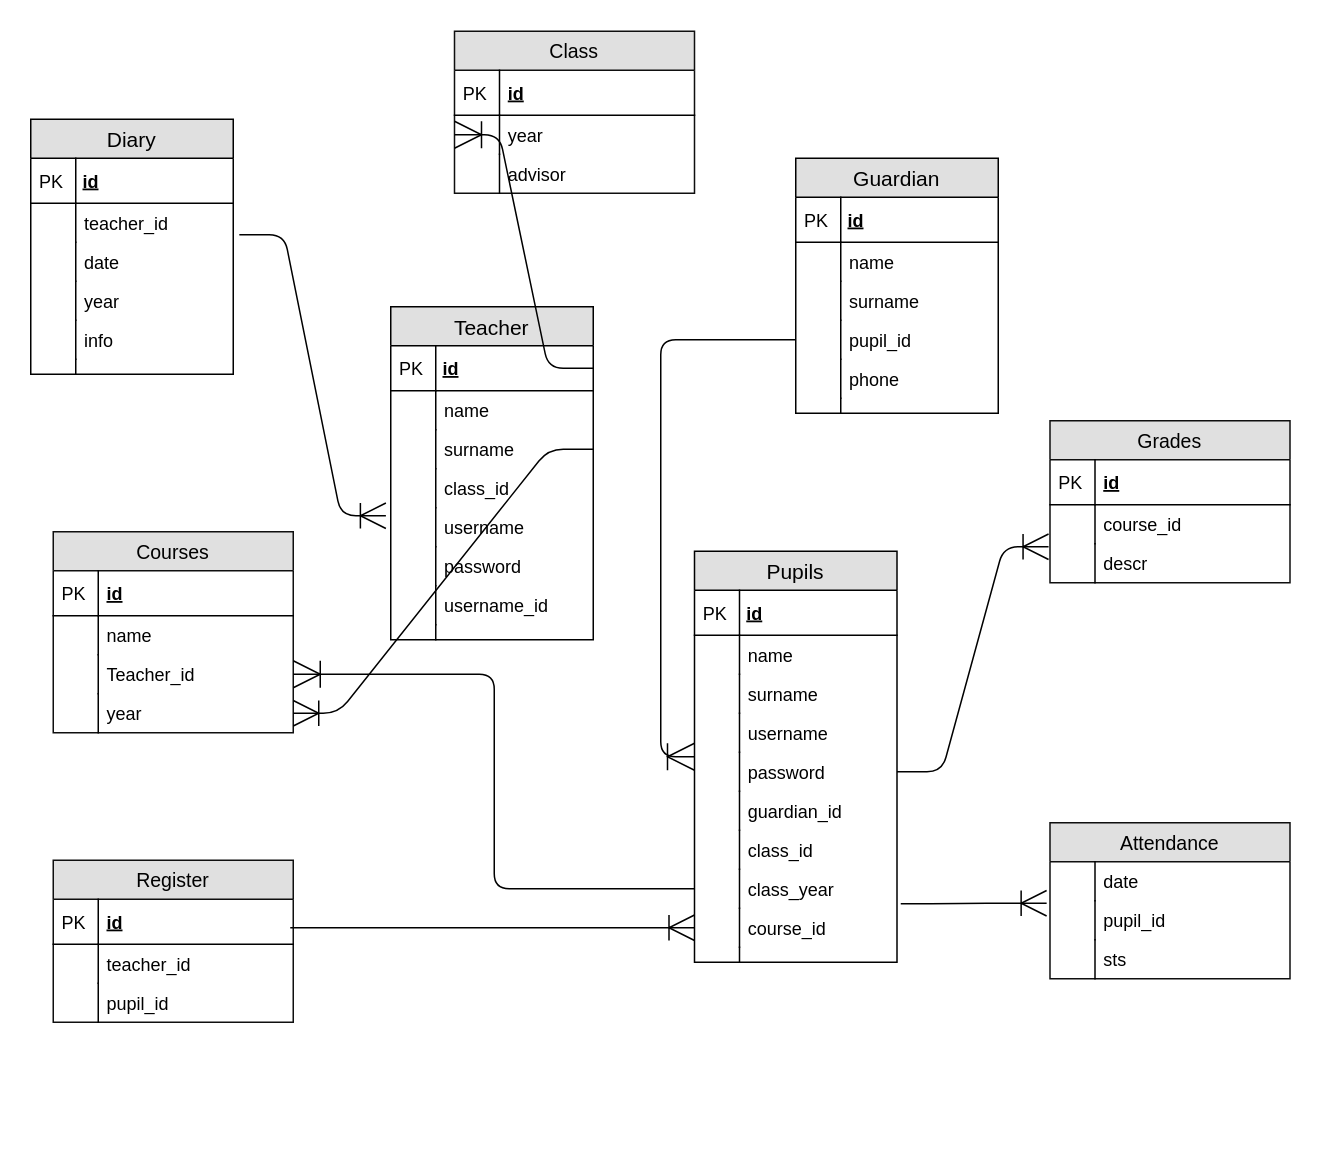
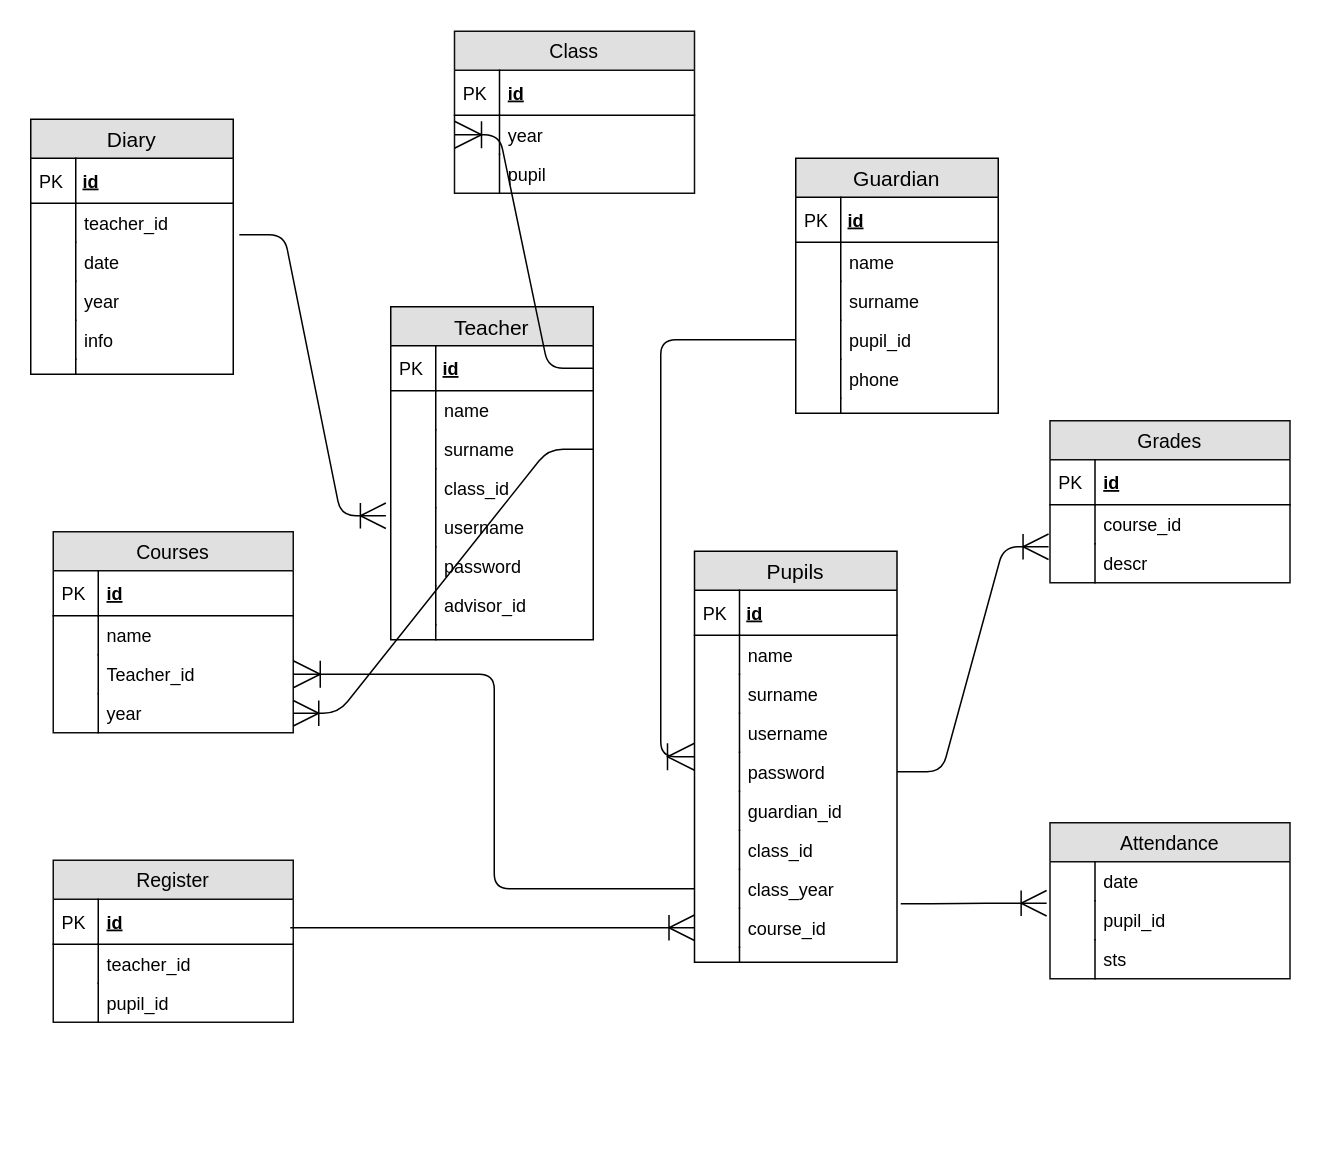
node "advisor": label "advisor" -> "pupil"
node "username_id": label "username_id" -> "advisor_id"
